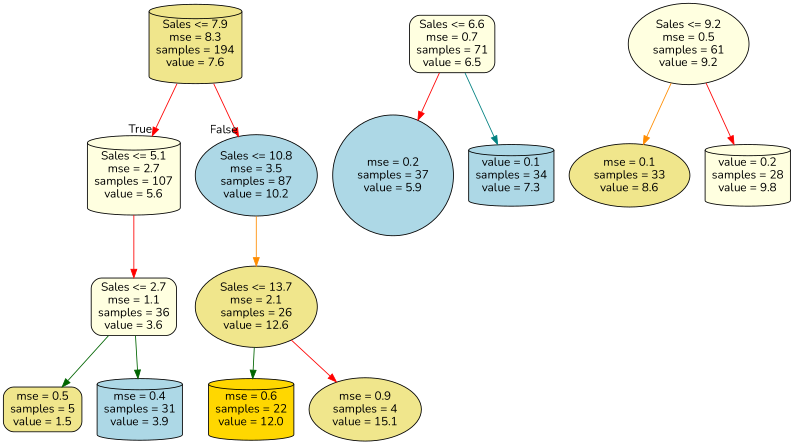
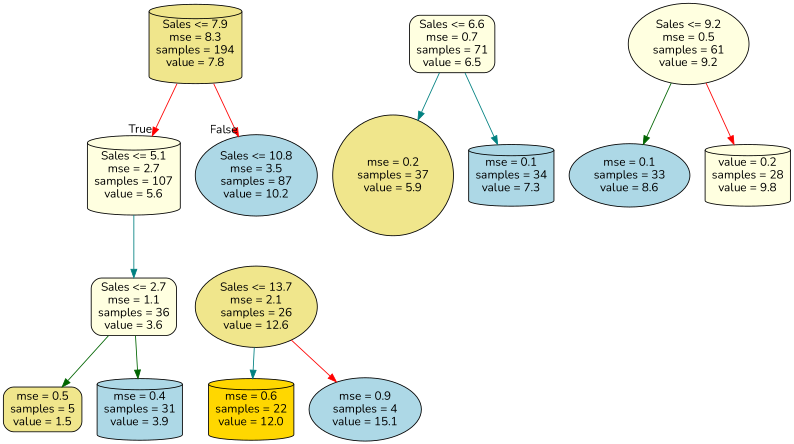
node "Sales <= 7.9 mse = 8.3 samples = 194 value = 7.6": label "Sales <= 7.9 mse = 8.3 samples = 194 value = 7.6" -> "Sales <= 7.9 mse = 8.3 samples = 194 value = 7.8"
edge "Sales <= 6.6 mse = 0.7 samples = 71 value = 6.5" -> "mse = 0.2 samples = 37 value = 5.9": color red -> teal
edge "Sales <= 9.2 mse = 0.5 samples = 61 value = 9.2" -> "mse = 0.1 samples = 33 value = 8.6": color darkorange -> darkgreen
node "mse = 0.2 samples = 37 value = 5.9": fillcolor lightblue -> khaki
node "value = 0.1 samples = 34 value = 7.3": label "value = 0.1 samples = 34 value = 7.3" -> "mse = 0.1 samples = 34 value = 7.3"
node "mse = 0.1 samples = 33 value = 8.6": fillcolor khaki -> lightblue
edge "Sales <= 10.8 mse = 3.5 samples = 87 value = 10.2" -> "Sales <= 13.7 mse = 2.1 samples = 26 value = 12.6": removed
edge "Sales <= 5.1 mse = 2.7 samples = 107 value = 5.6" -> "Sales <= 2.7 mse = 1.1 samples = 36 value = 3.6": color red -> teal
edge "Sales <= 13.7 mse = 2.1 samples = 26 value = 12.6" -> "mse = 0.6 samples = 22 value = 12.0": color darkgreen -> teal
node "mse = 0.9 samples = 4 value = 15.1": fillcolor khaki -> lightblue
